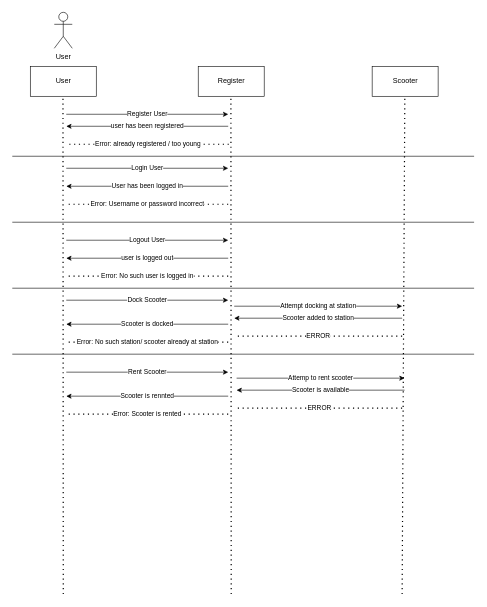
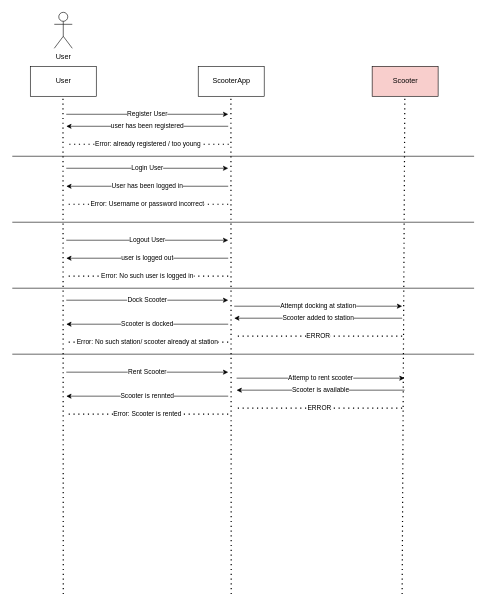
node "Register": label "Register" -> "ScooterApp"
node "Scooter": fillcolor #ffffff -> #f8cecc
